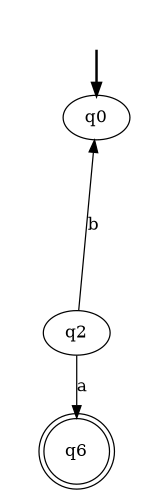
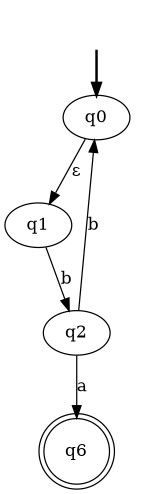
node "q1": added
